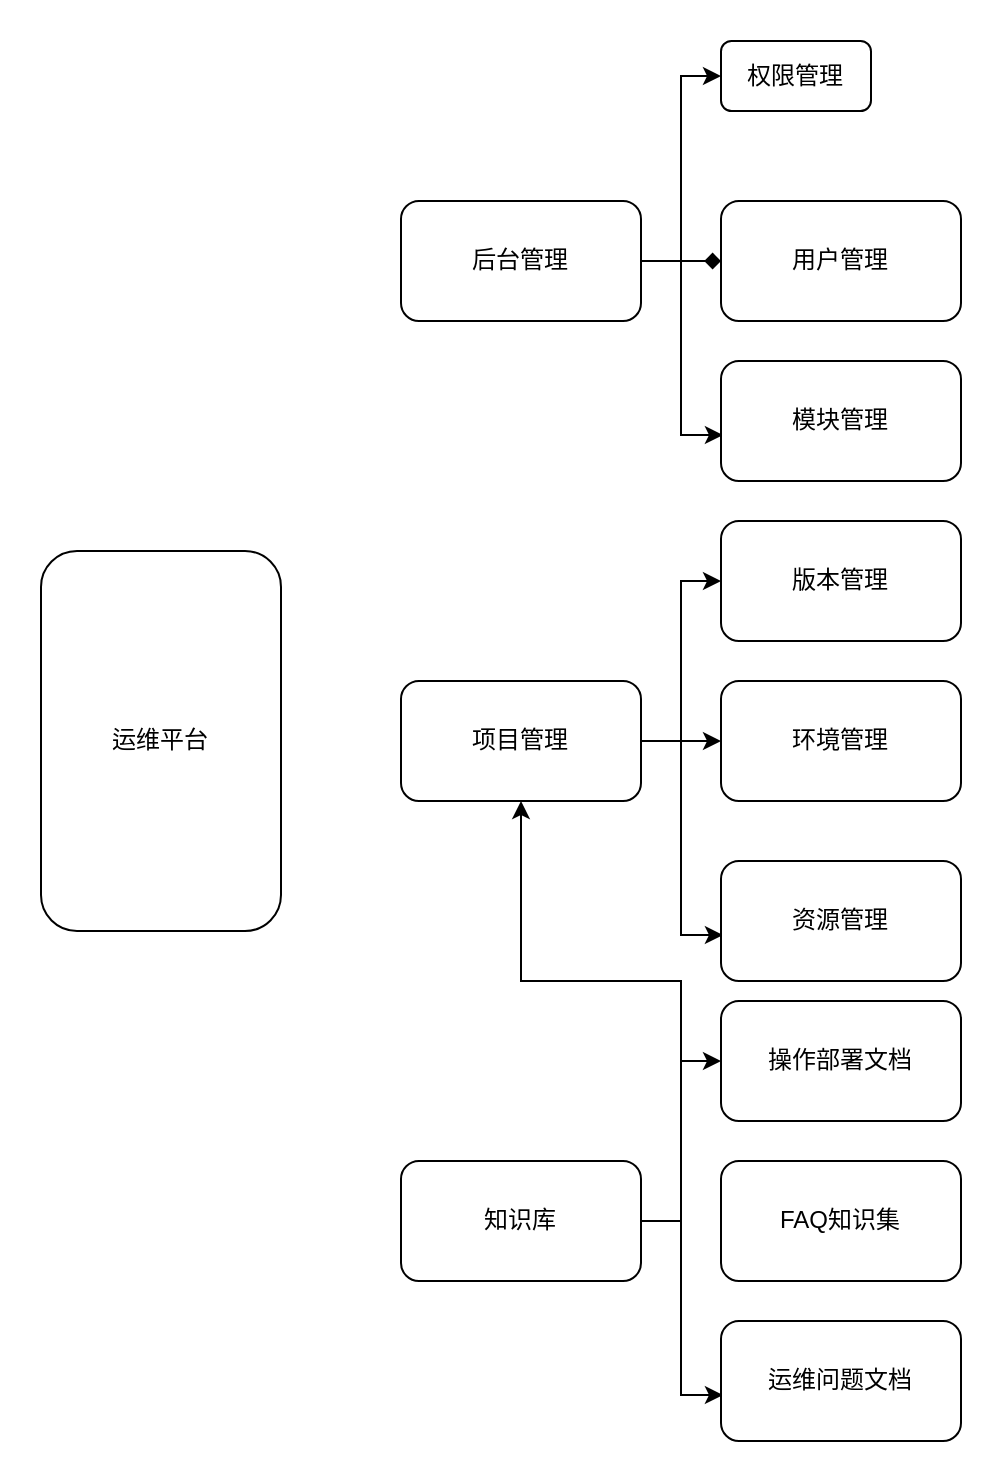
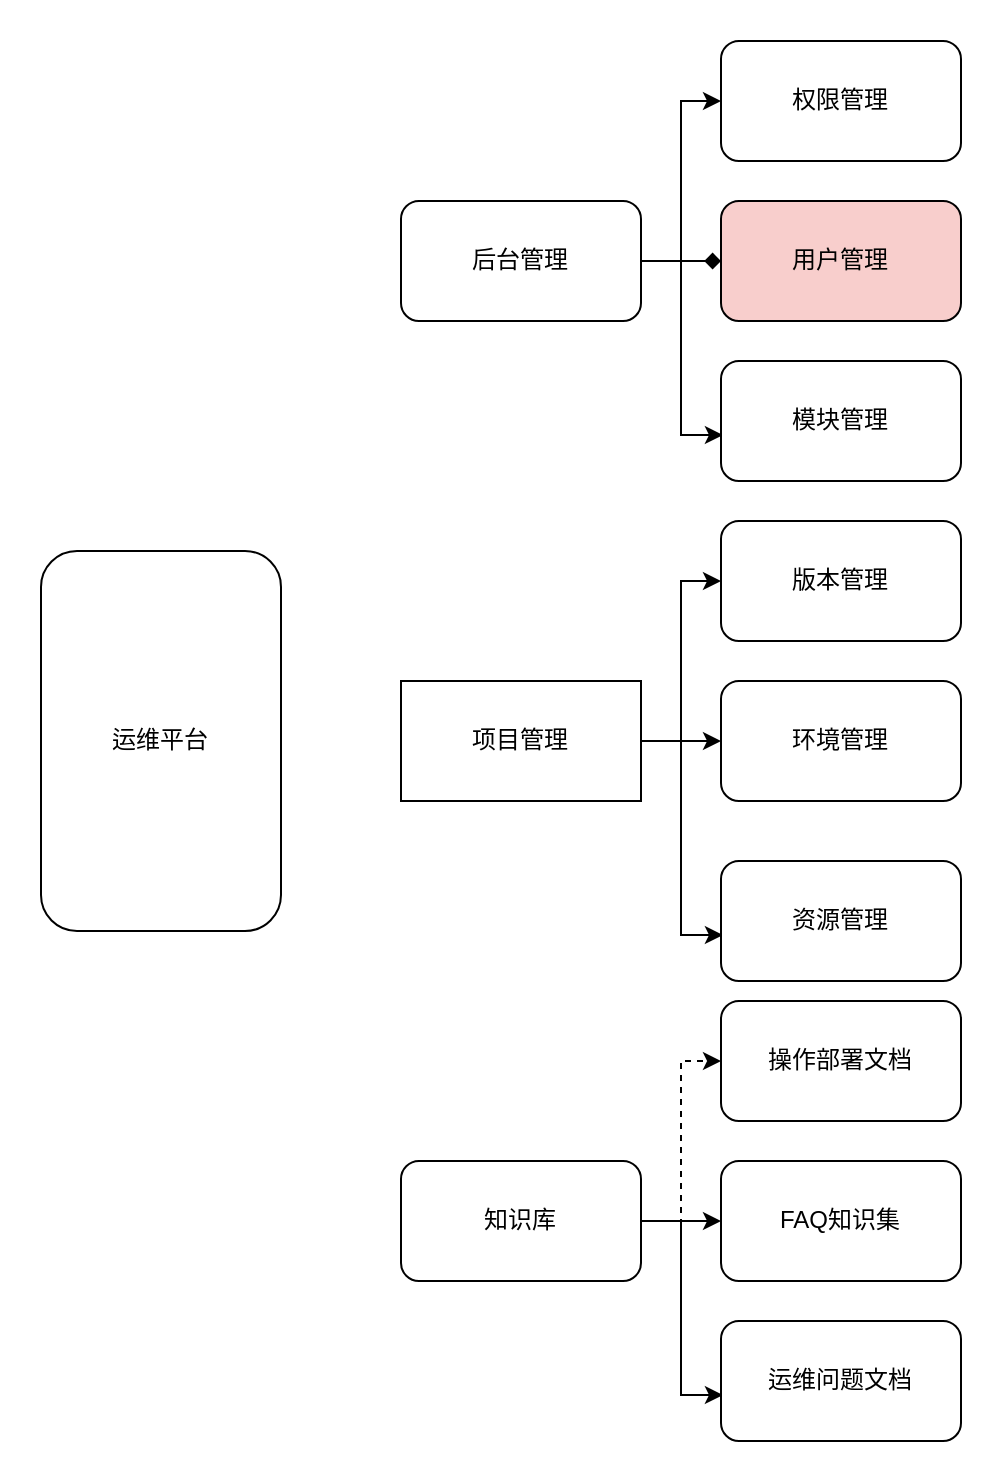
node "权限管理": size 150x70 -> 240x120
node "用户管理": fillcolor #ffffff -> #f8cecc
node "项目管理": shape rounded rectangle -> rectangle
edge "知识库" -> "项目管理": now "知识库" -> "FAQ知识集"
edge "知识库" -> "操作部署文档": style solid -> dashed
